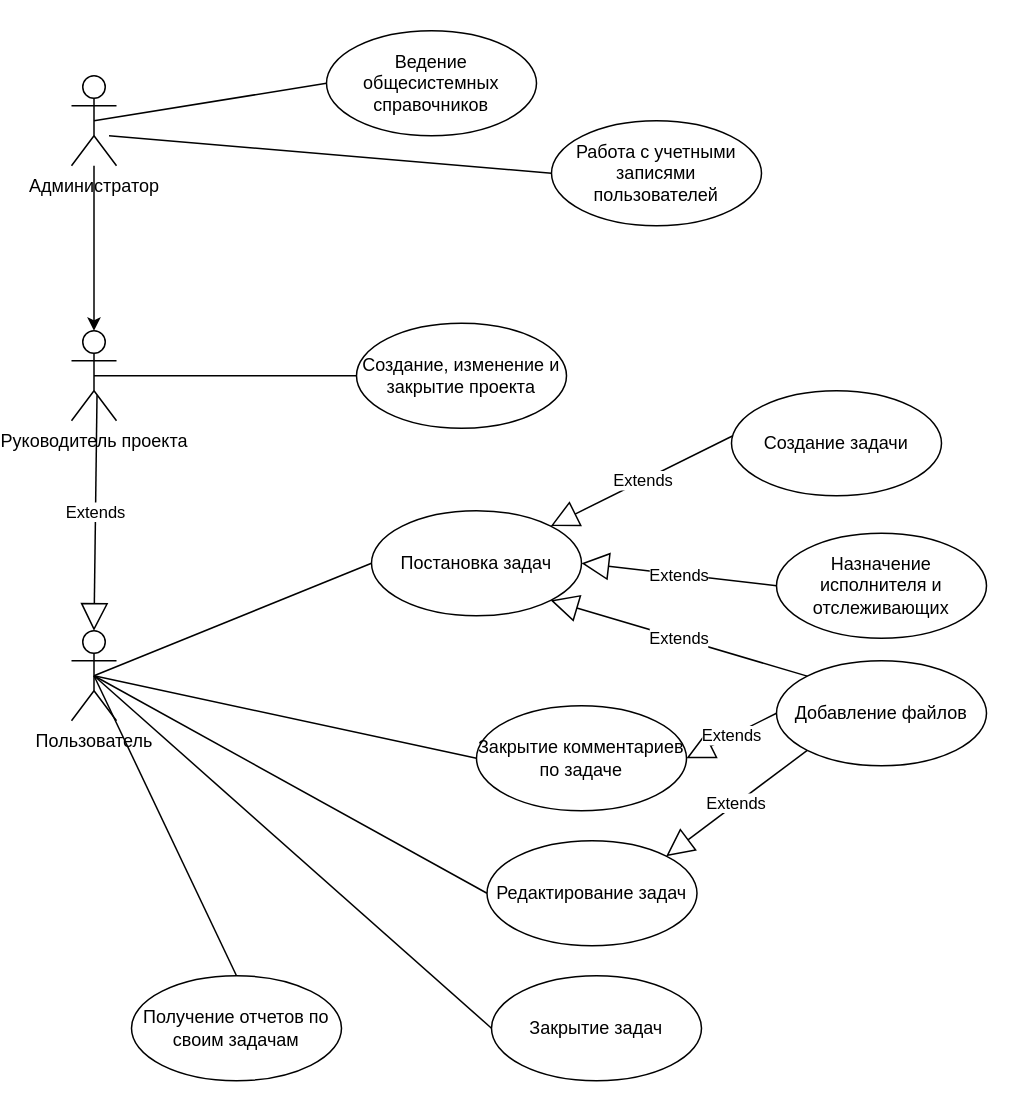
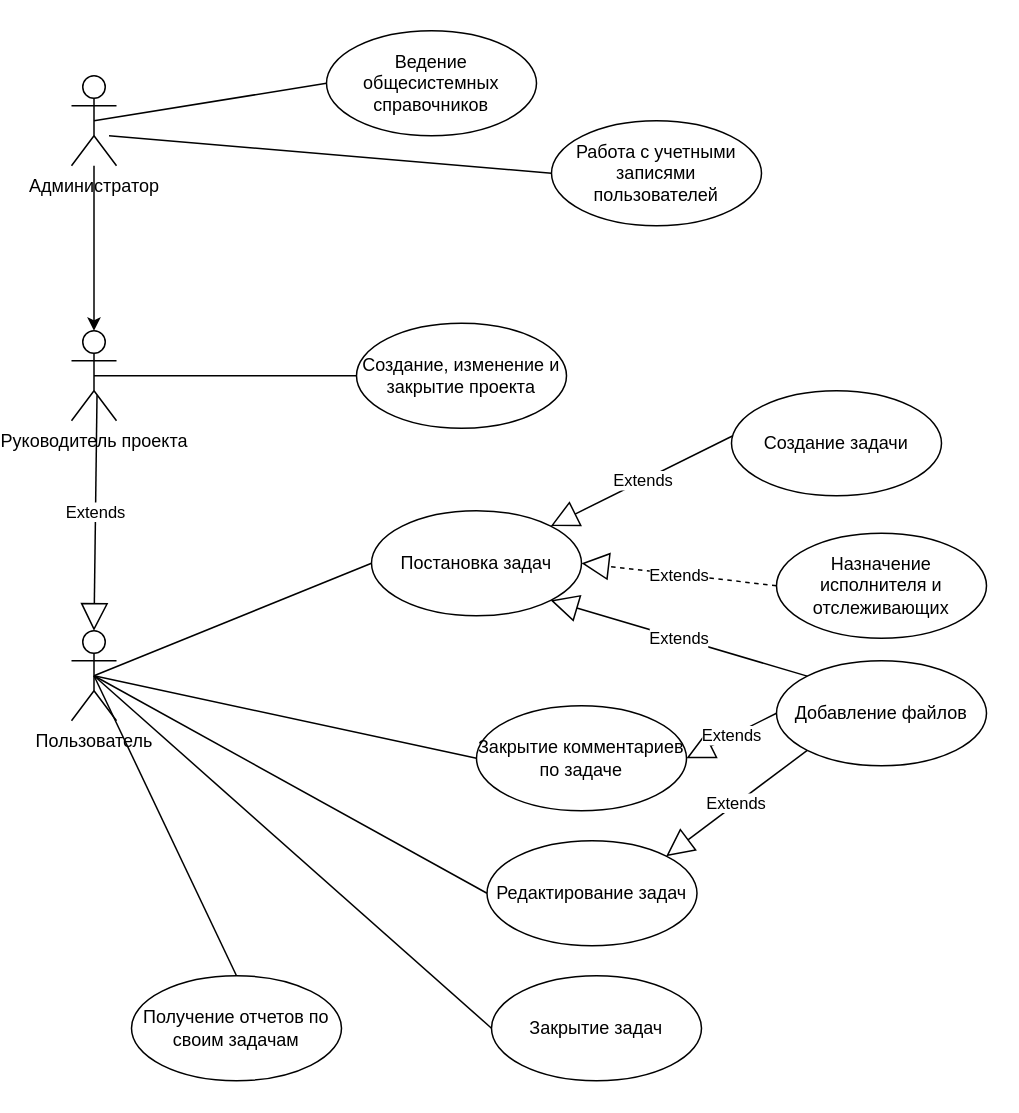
edge "Назначение исполнителя и отслеживающих" -> "Постановка задач": style solid -> dashed
